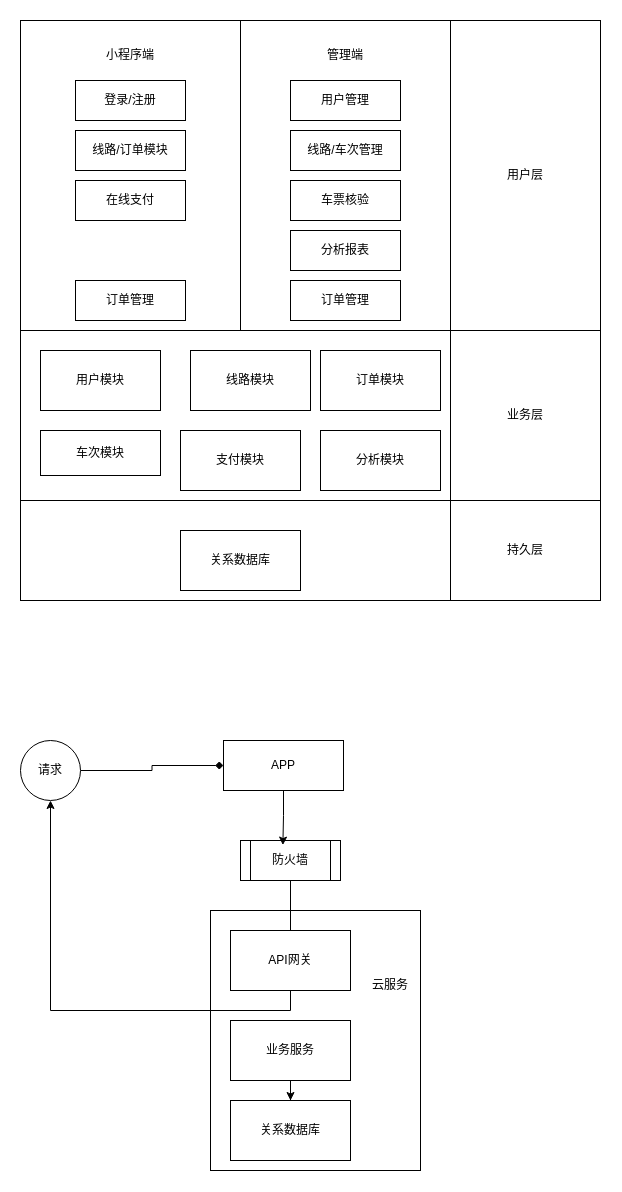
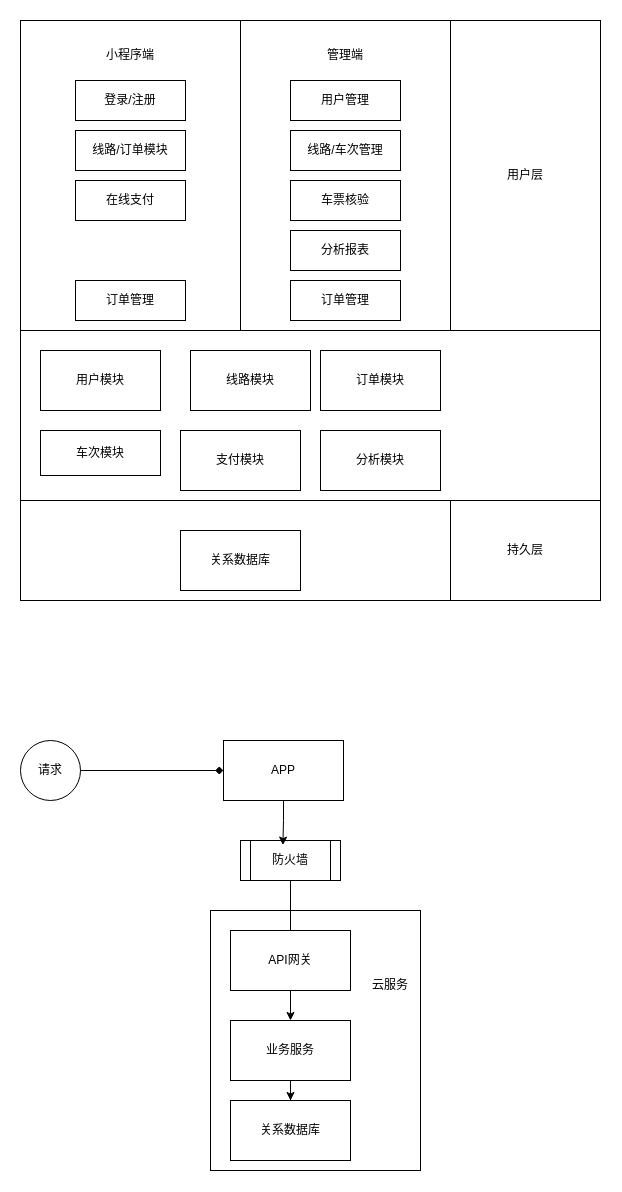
node "业务层": removed
node "APP": size 120x50 -> 120x60
edge "API网关" -> "请求": now "API网关" -> "业务服务"
